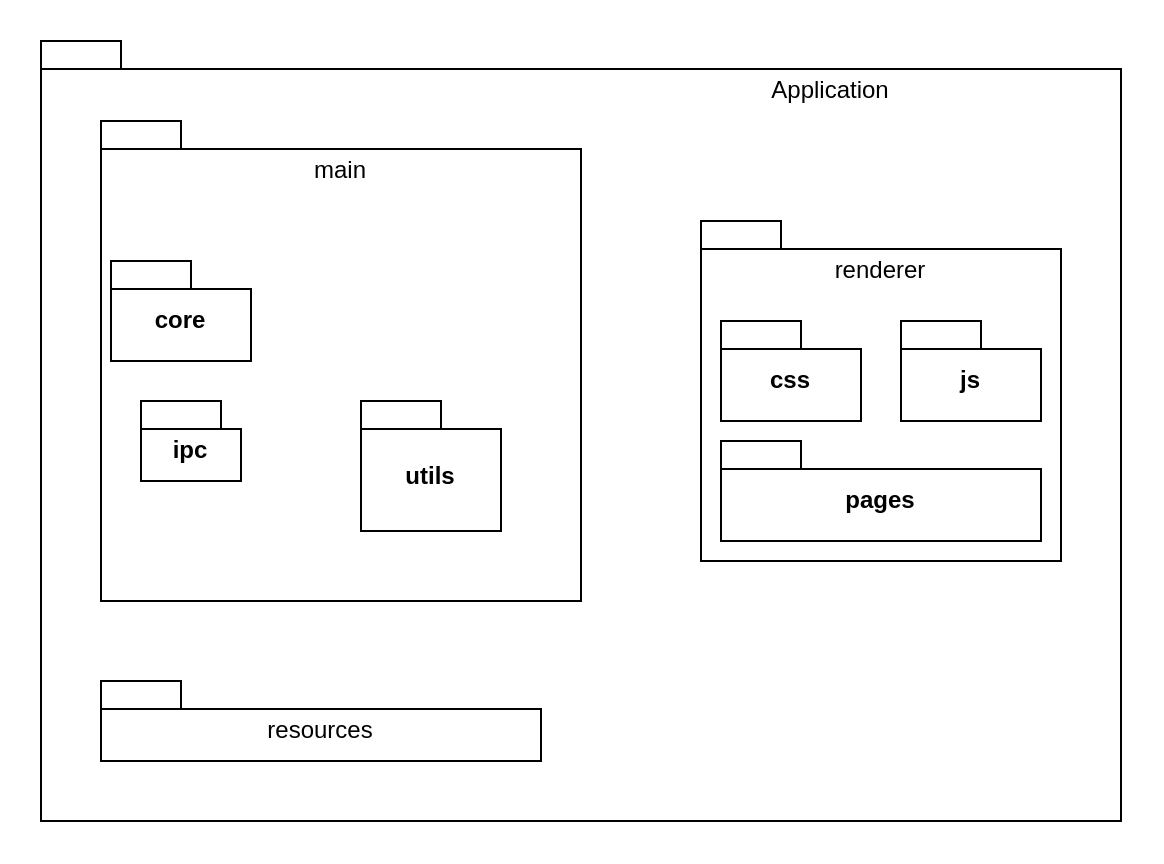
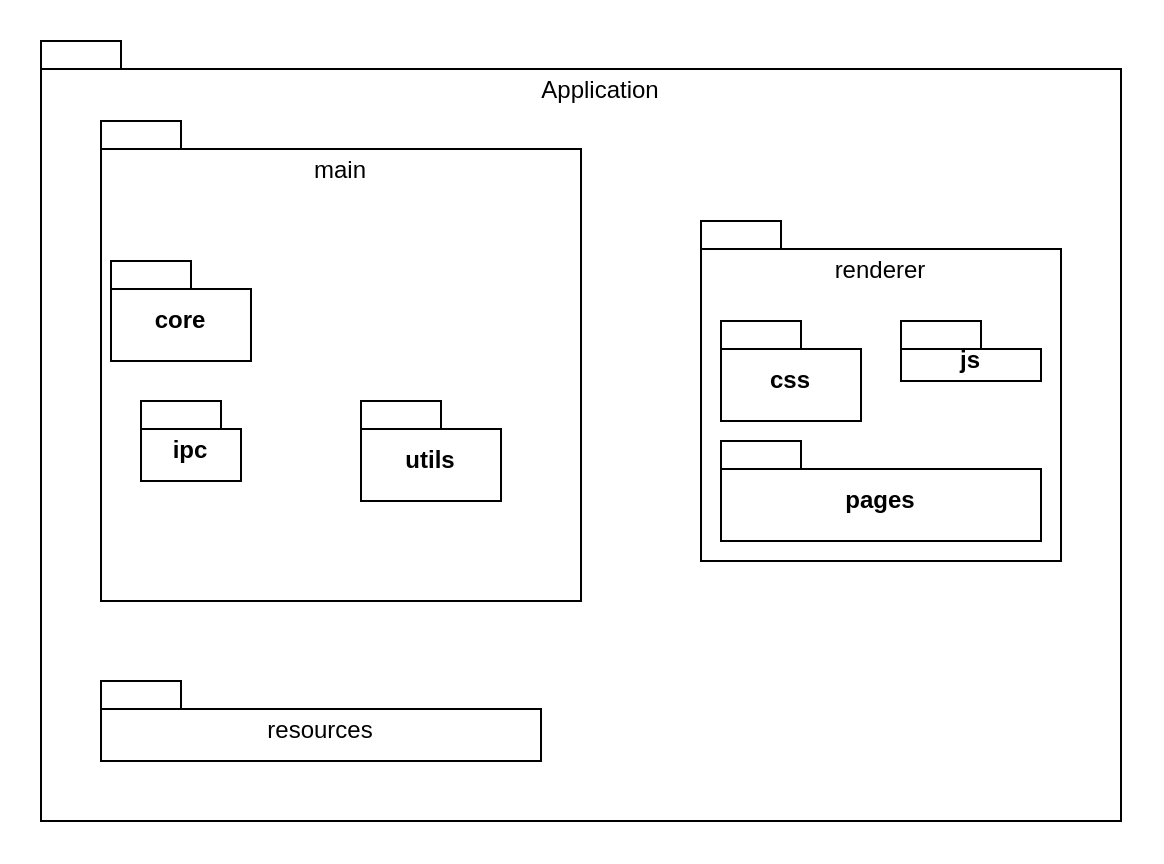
node "Application": moved (831, 91) -> (601, 91)
node "js": size 140x100 -> 140x60
node "utils": size 140x130 -> 140x100
